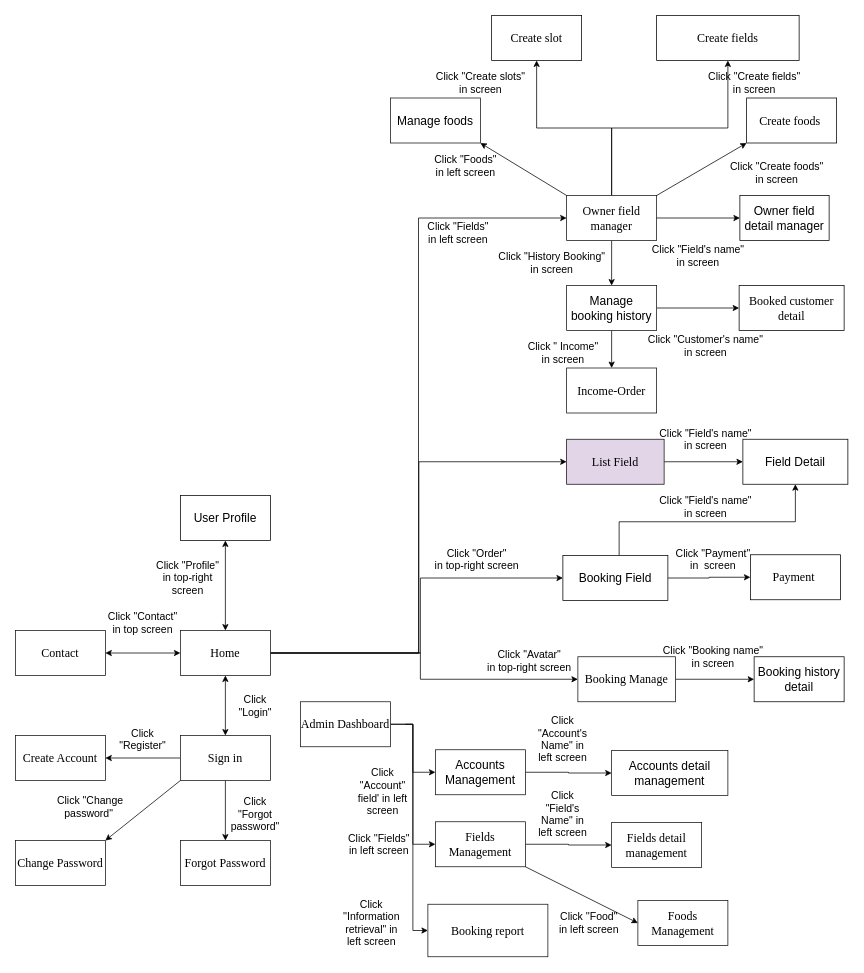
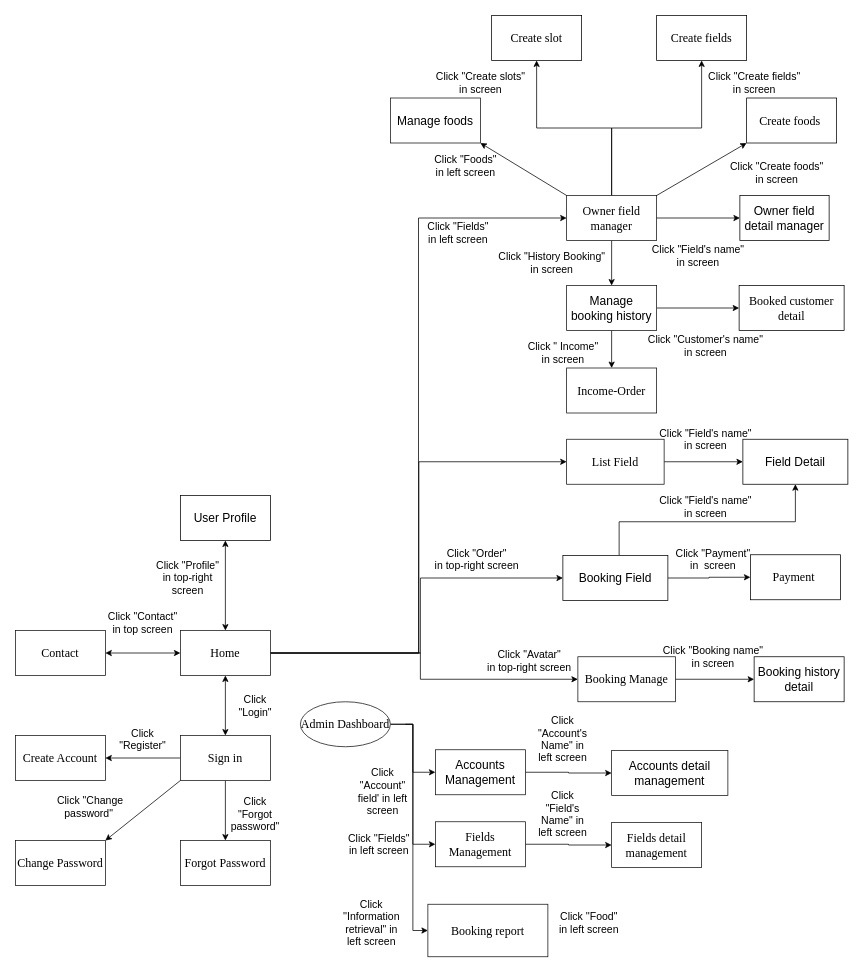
node "Create fields": size 143x45 -> 90x45
node "List Field": fillcolor #e1d5e7 -> #ffffff
node "Admin Dashboard": shape rectangle -> ellipse
edge "Fields Management" -> "Foods Management": removed
node "Foods Management": removed
